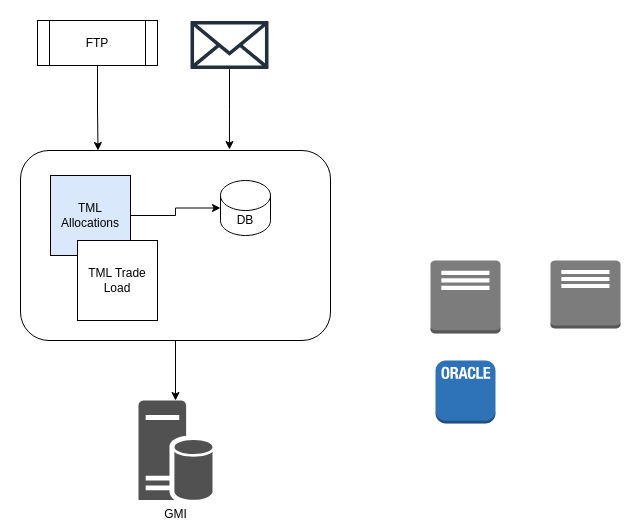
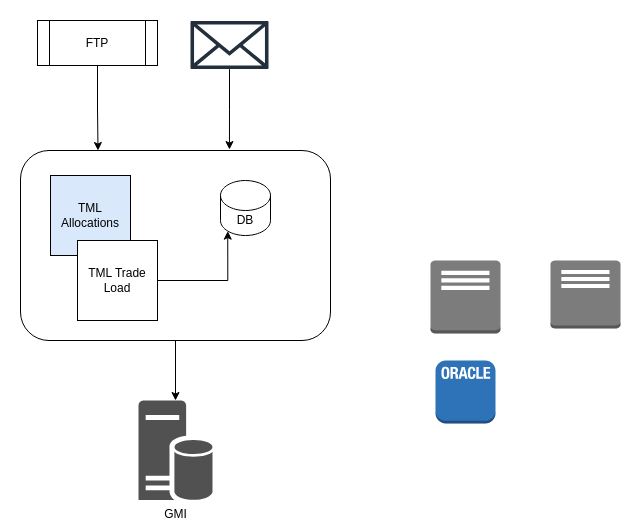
edge "TML Allocations" -> "DB": removed
edge "TML Trade Load" -> "DB": added
